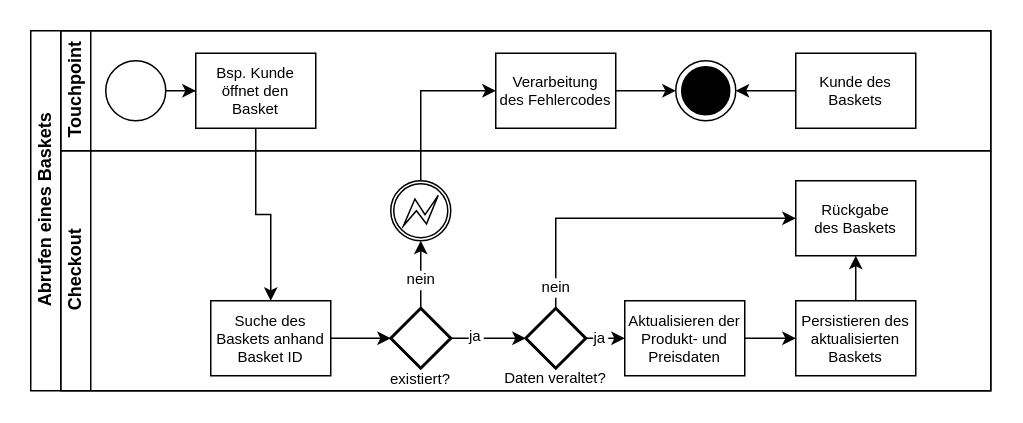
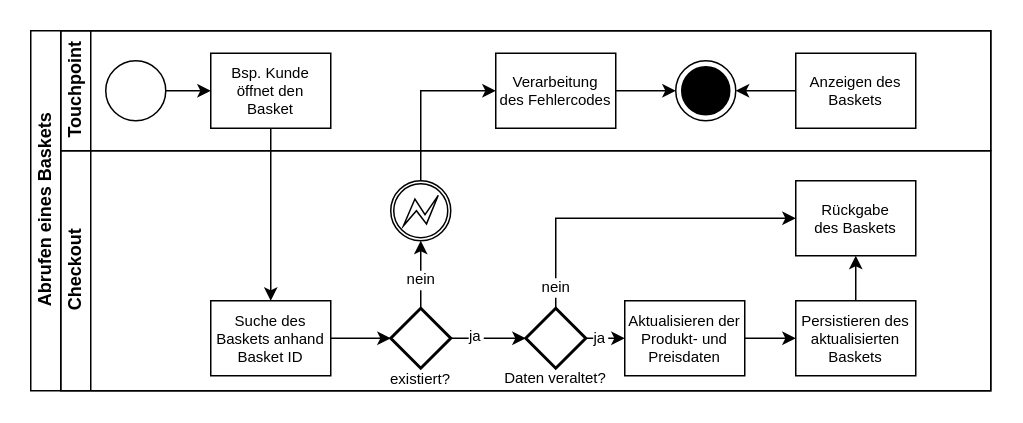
node "Kunde des Baskets": label "Kunde des Baskets" -> "Anzeigen des Baskets"
node "Bsp. Kunde öffnet den Basket": moved (256, 91) -> (271, 91)
